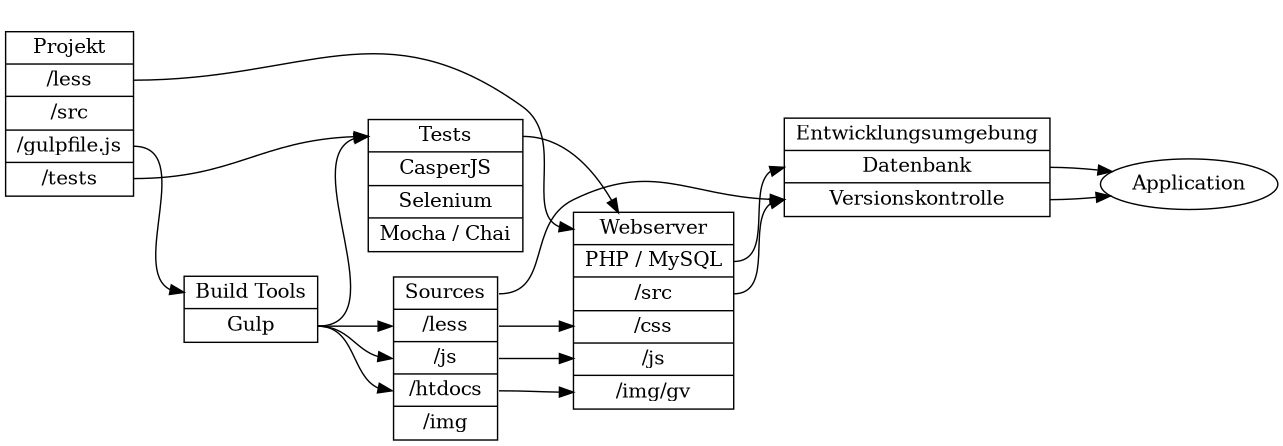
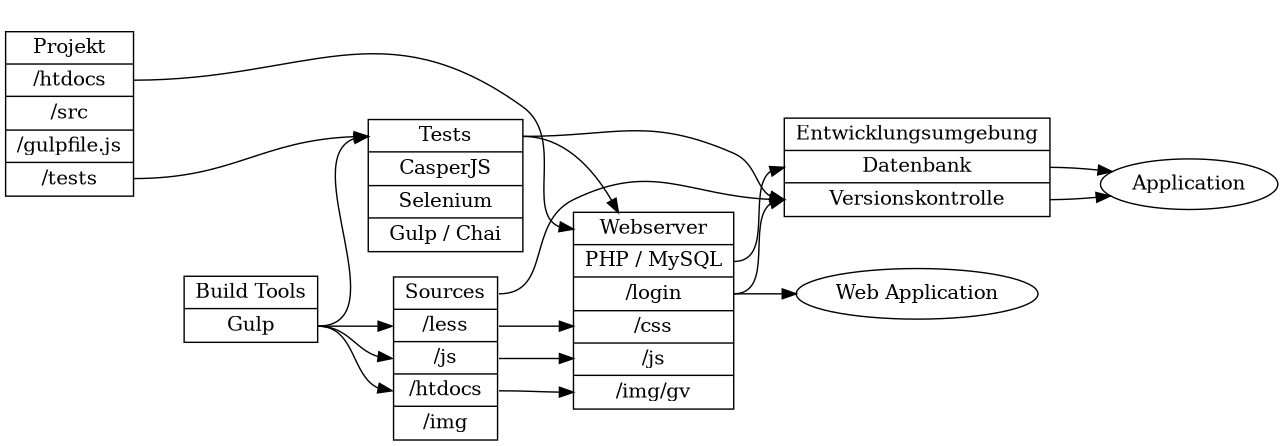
node "Projekt": text "/less" -> "/htdocs"
edge "Tests" -> "Entwicklungsumgebung": added
edge "Projekt" -> "Build Tools": removed
node "Tests": text "Mocha / Chai" -> "Gulp / Chai"
node "Webserver": text "/src" -> "/login"
node "Web Application": added
